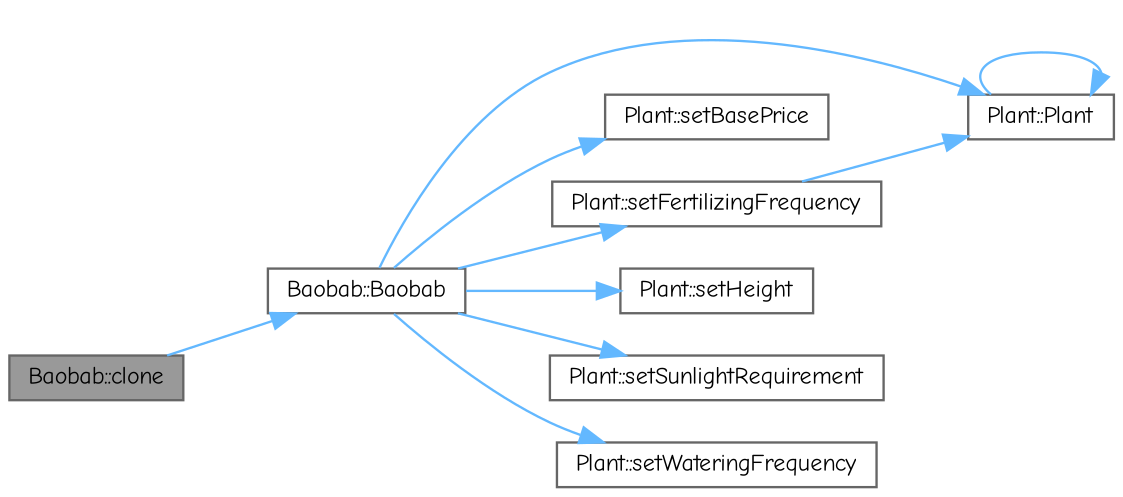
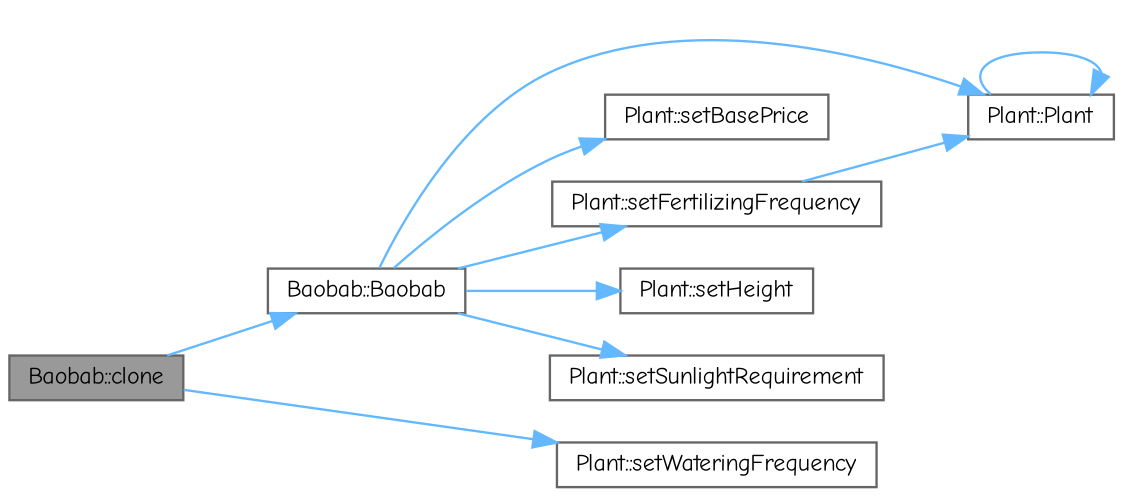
edge "Baobab::Baobab" -> "Plant::setWateringFrequency": now "Baobab::clone" -> "Plant::setWateringFrequency"
